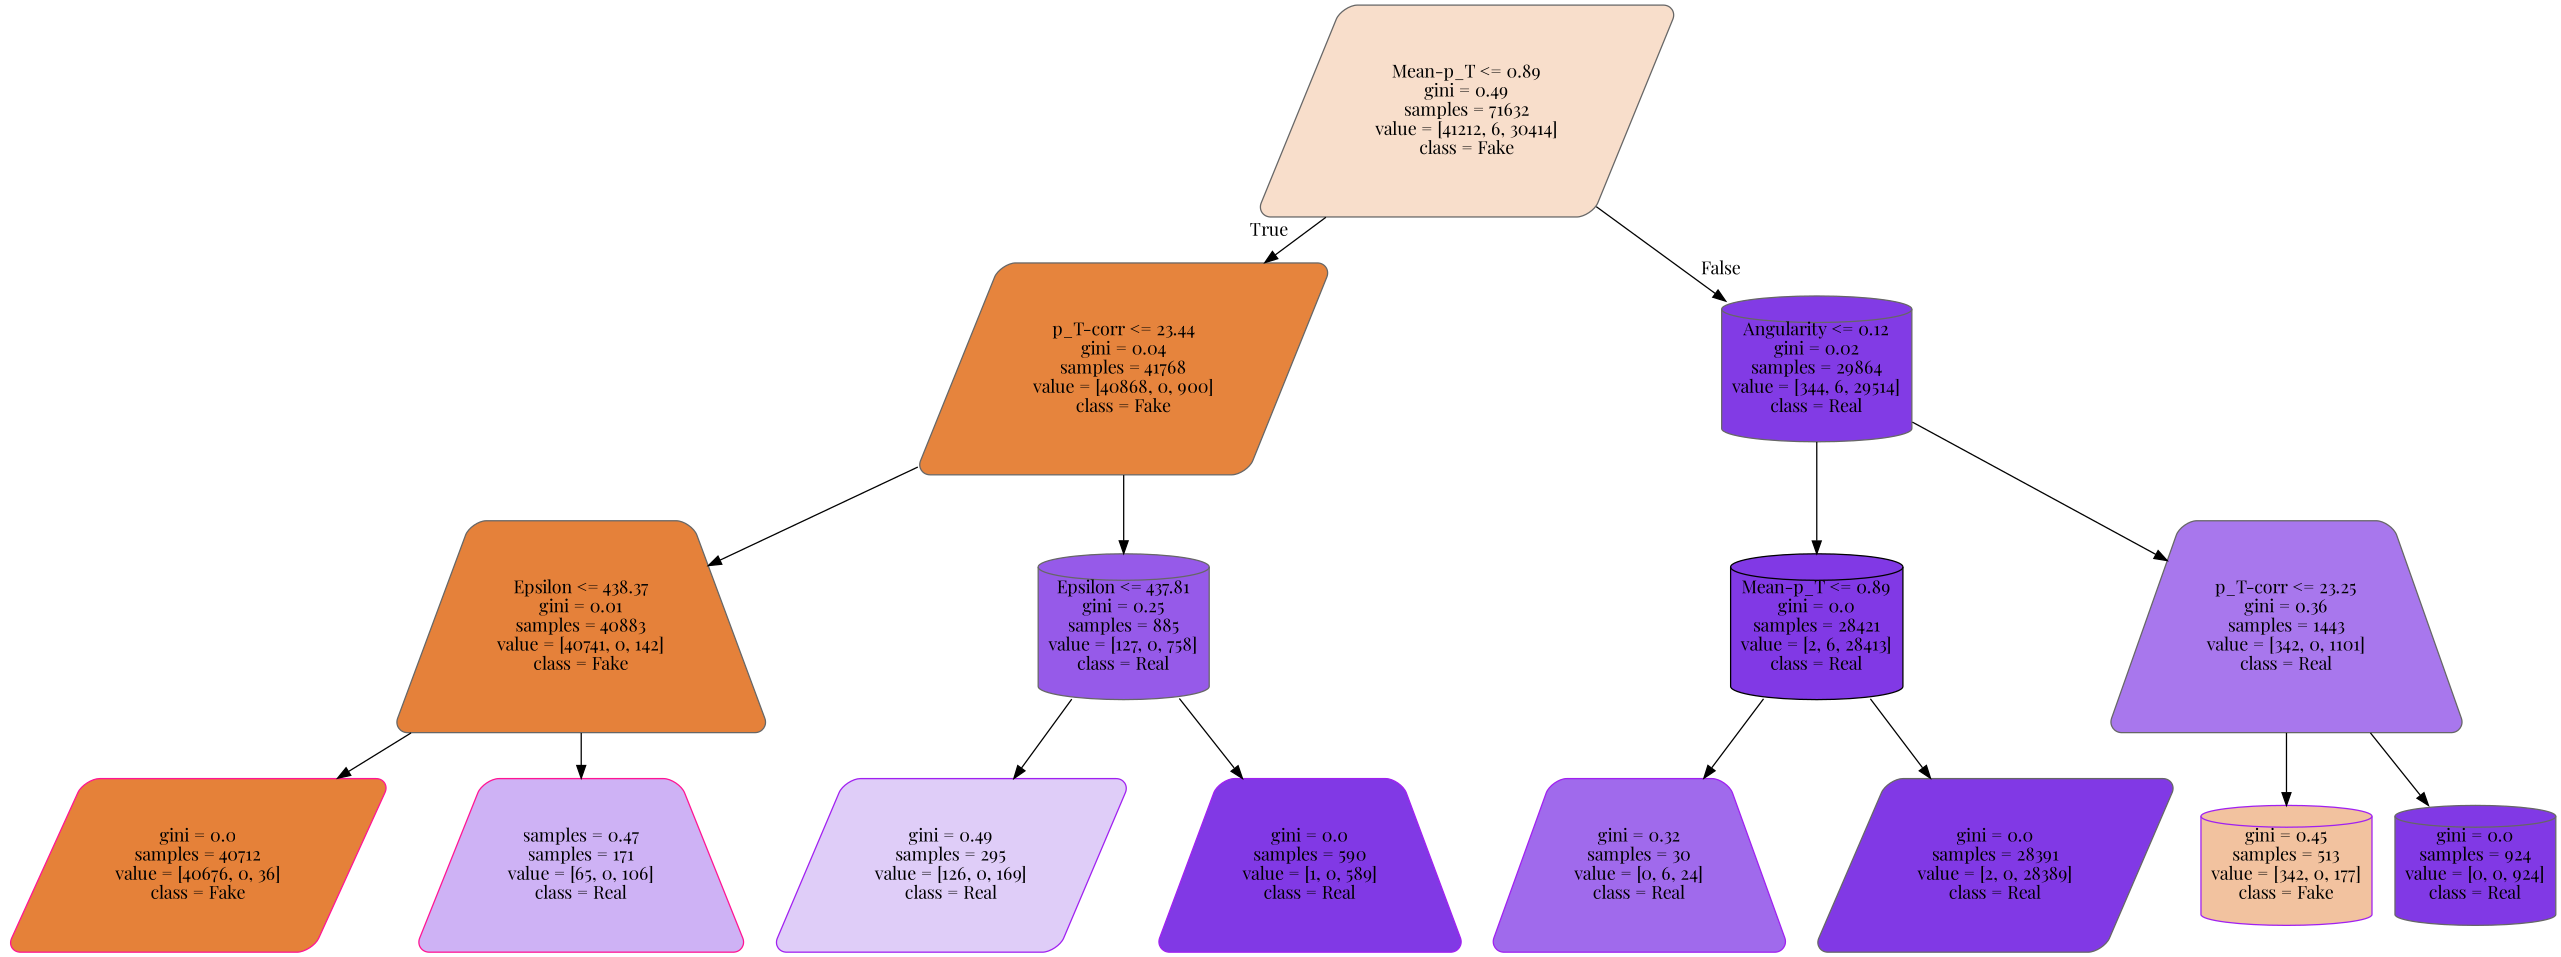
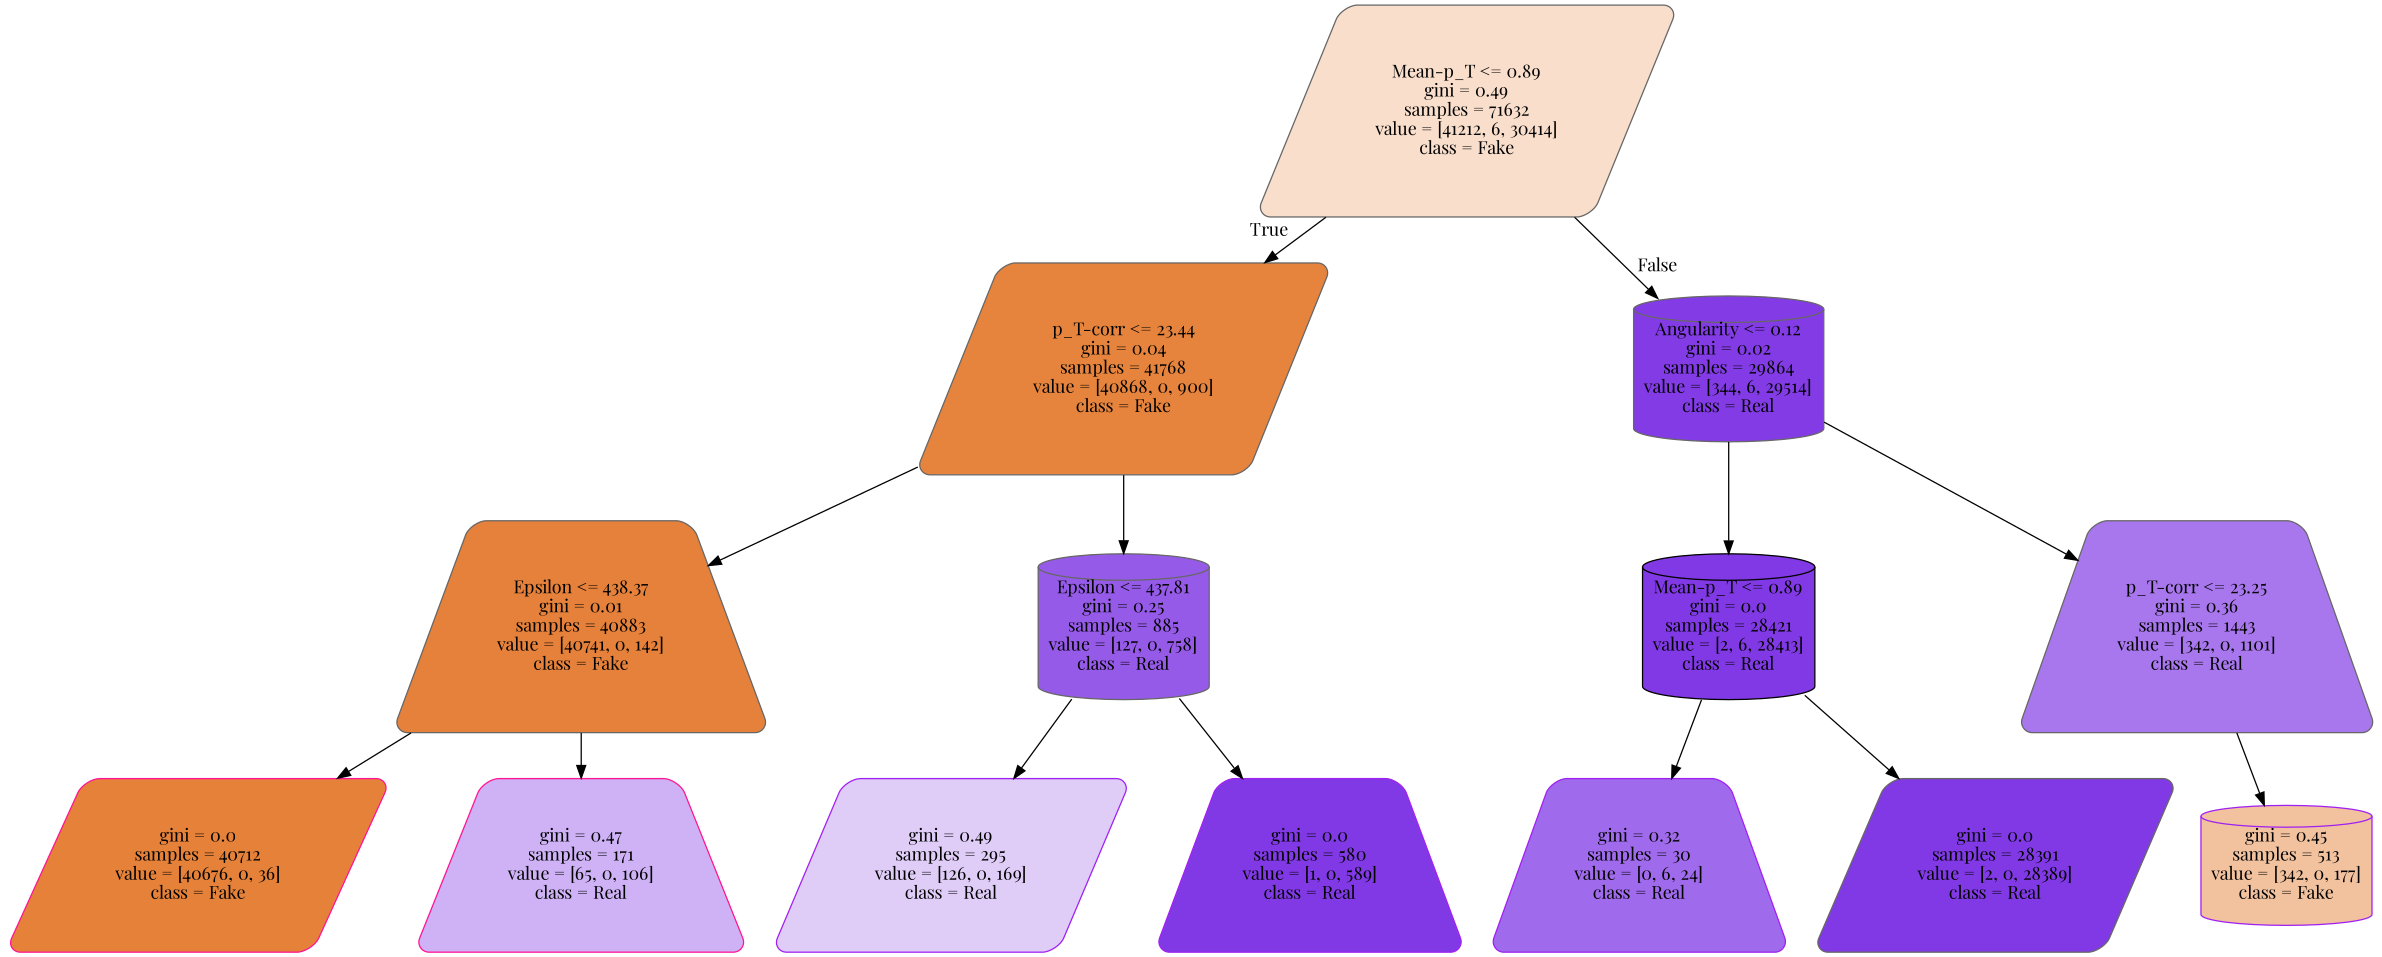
node "samples = 0.47 samples = 171 value = [65, 0, 106] class = Real": label "samples = 0.47 samples = 171 value = [65, 0, 106] class = Real" -> "gini = 0.47 samples = 171 value = [65, 0, 106] class = Real"
node "gini = 0.0 samples = 590 value = [1, 0, 589] class = Real": label "gini = 0.0 samples = 590 value = [1, 0, 589] class = Real" -> "gini = 0.0 samples = 580 value = [1, 0, 589] class = Real"
node "gini = 0.0 samples = 924 value = [0, 0, 924] class = Real": removed
